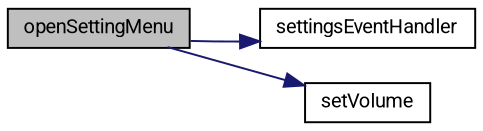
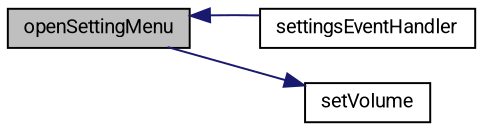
edge "openSettingMenu" -> "settingsEventHandler": reversed
